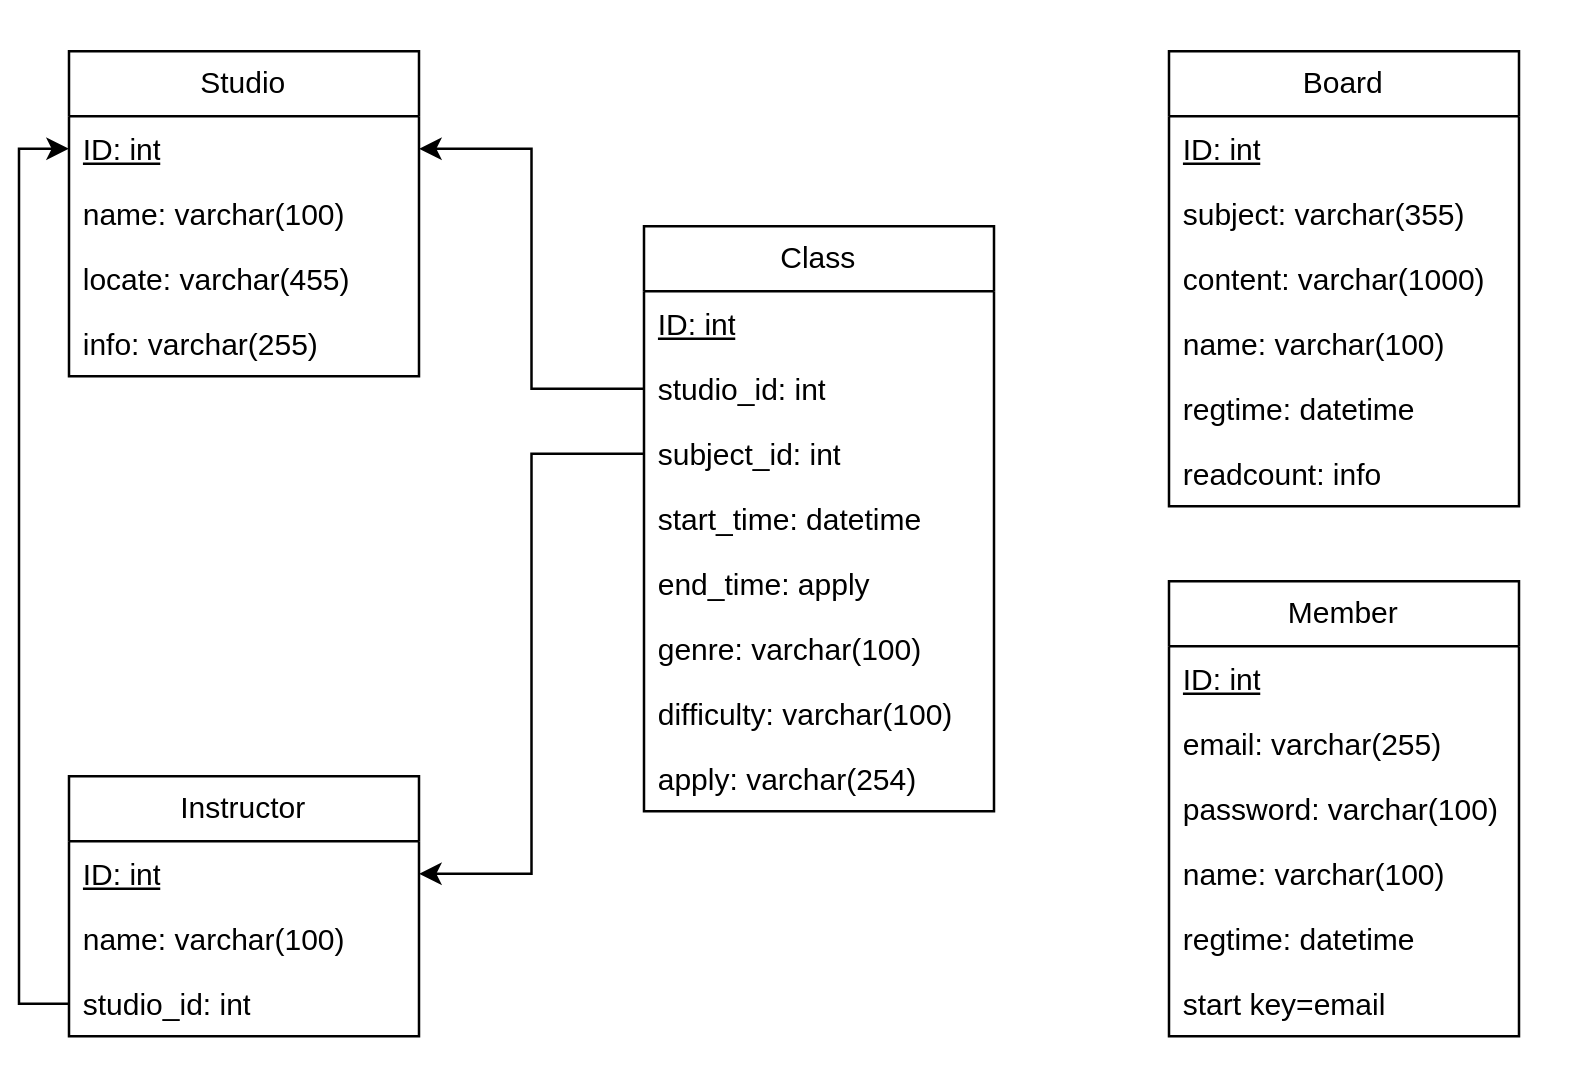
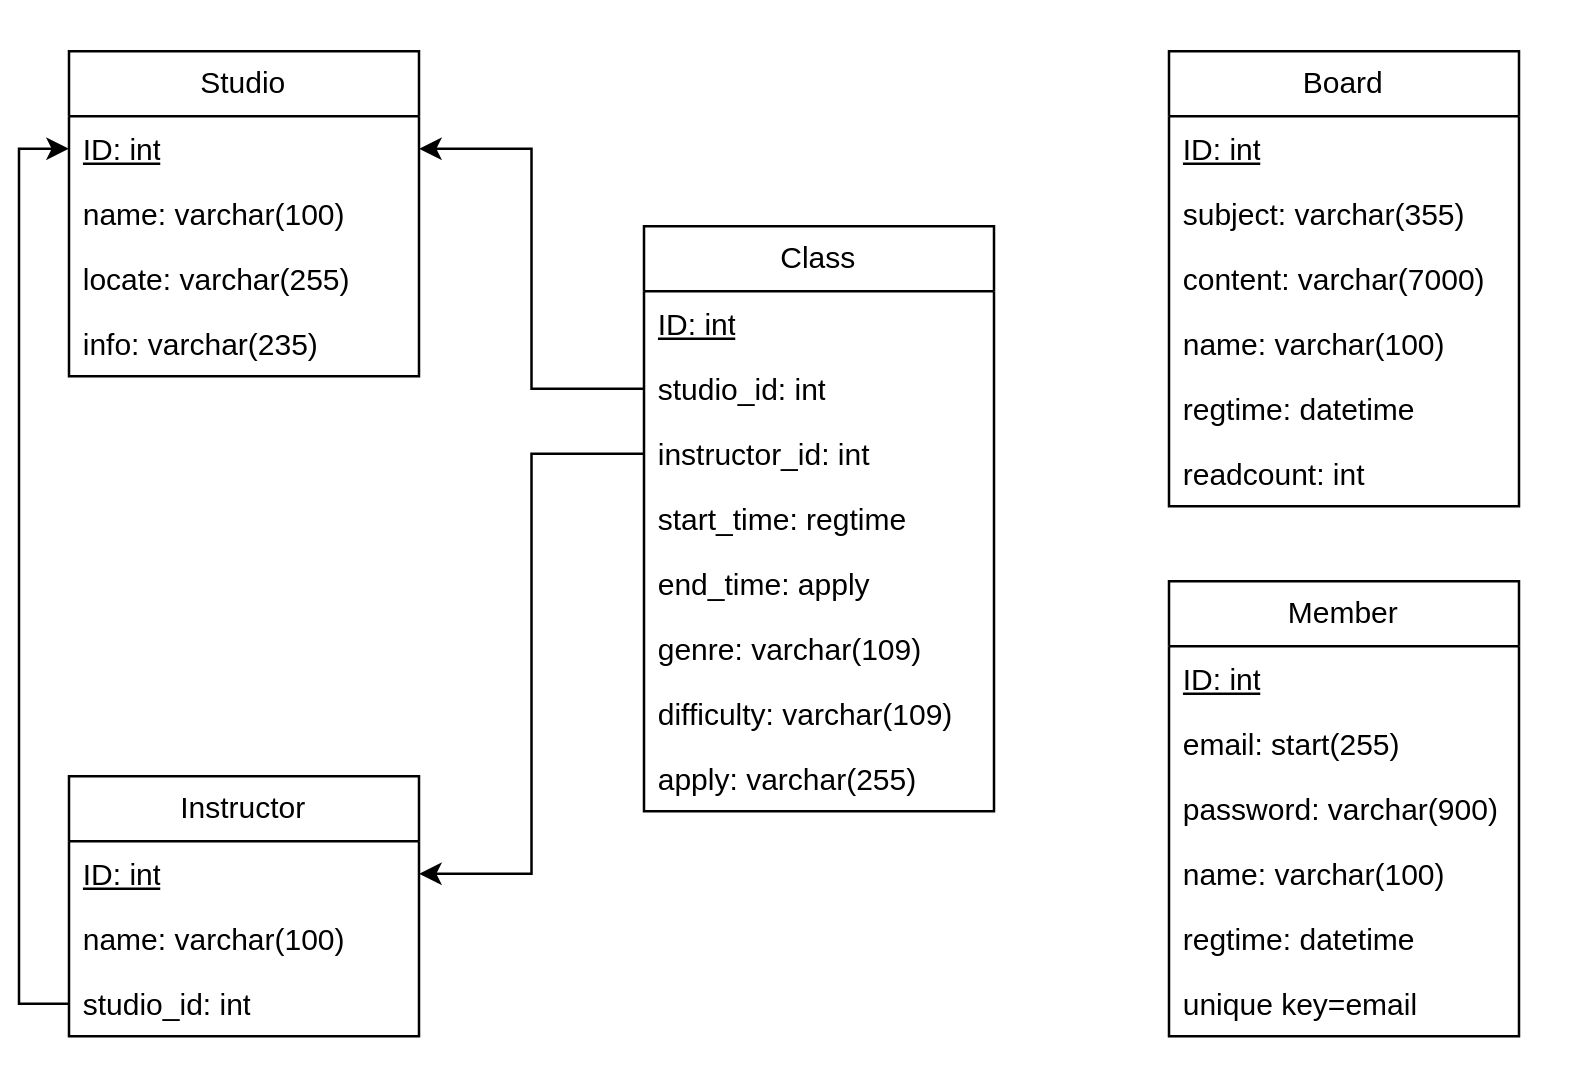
node "locate: varchar(455)": label "locate: varchar(455)" -> "locate: varchar(255)"
node "content: varchar(1000)": label "content: varchar(1000)" -> "content: varchar(7000)"
node "info: varchar(255)": label "info: varchar(255)" -> "info: varchar(235)"
node "subject_id: int": label "subject_id: int" -> "instructor_id: int"
node "readcount: info": label "readcount: info" -> "readcount: int"
node "start_time: datetime": label "start_time: datetime" -> "start_time: regtime"
node "genre: varchar(100)": label "genre: varchar(100)" -> "genre: varchar(109)"
node "difficulty: varchar(100)": label "difficulty: varchar(100)" -> "difficulty: varchar(109)"
node "email: varchar(255)": label "email: varchar(255)" -> "email: start(255)"
node "apply: varchar(254)": label "apply: varchar(254)" -> "apply: varchar(255)"
node "password: varchar(100)": label "password: varchar(100)" -> "password: varchar(900)"
node "start key=email": label "start key=email" -> "unique key=email"
